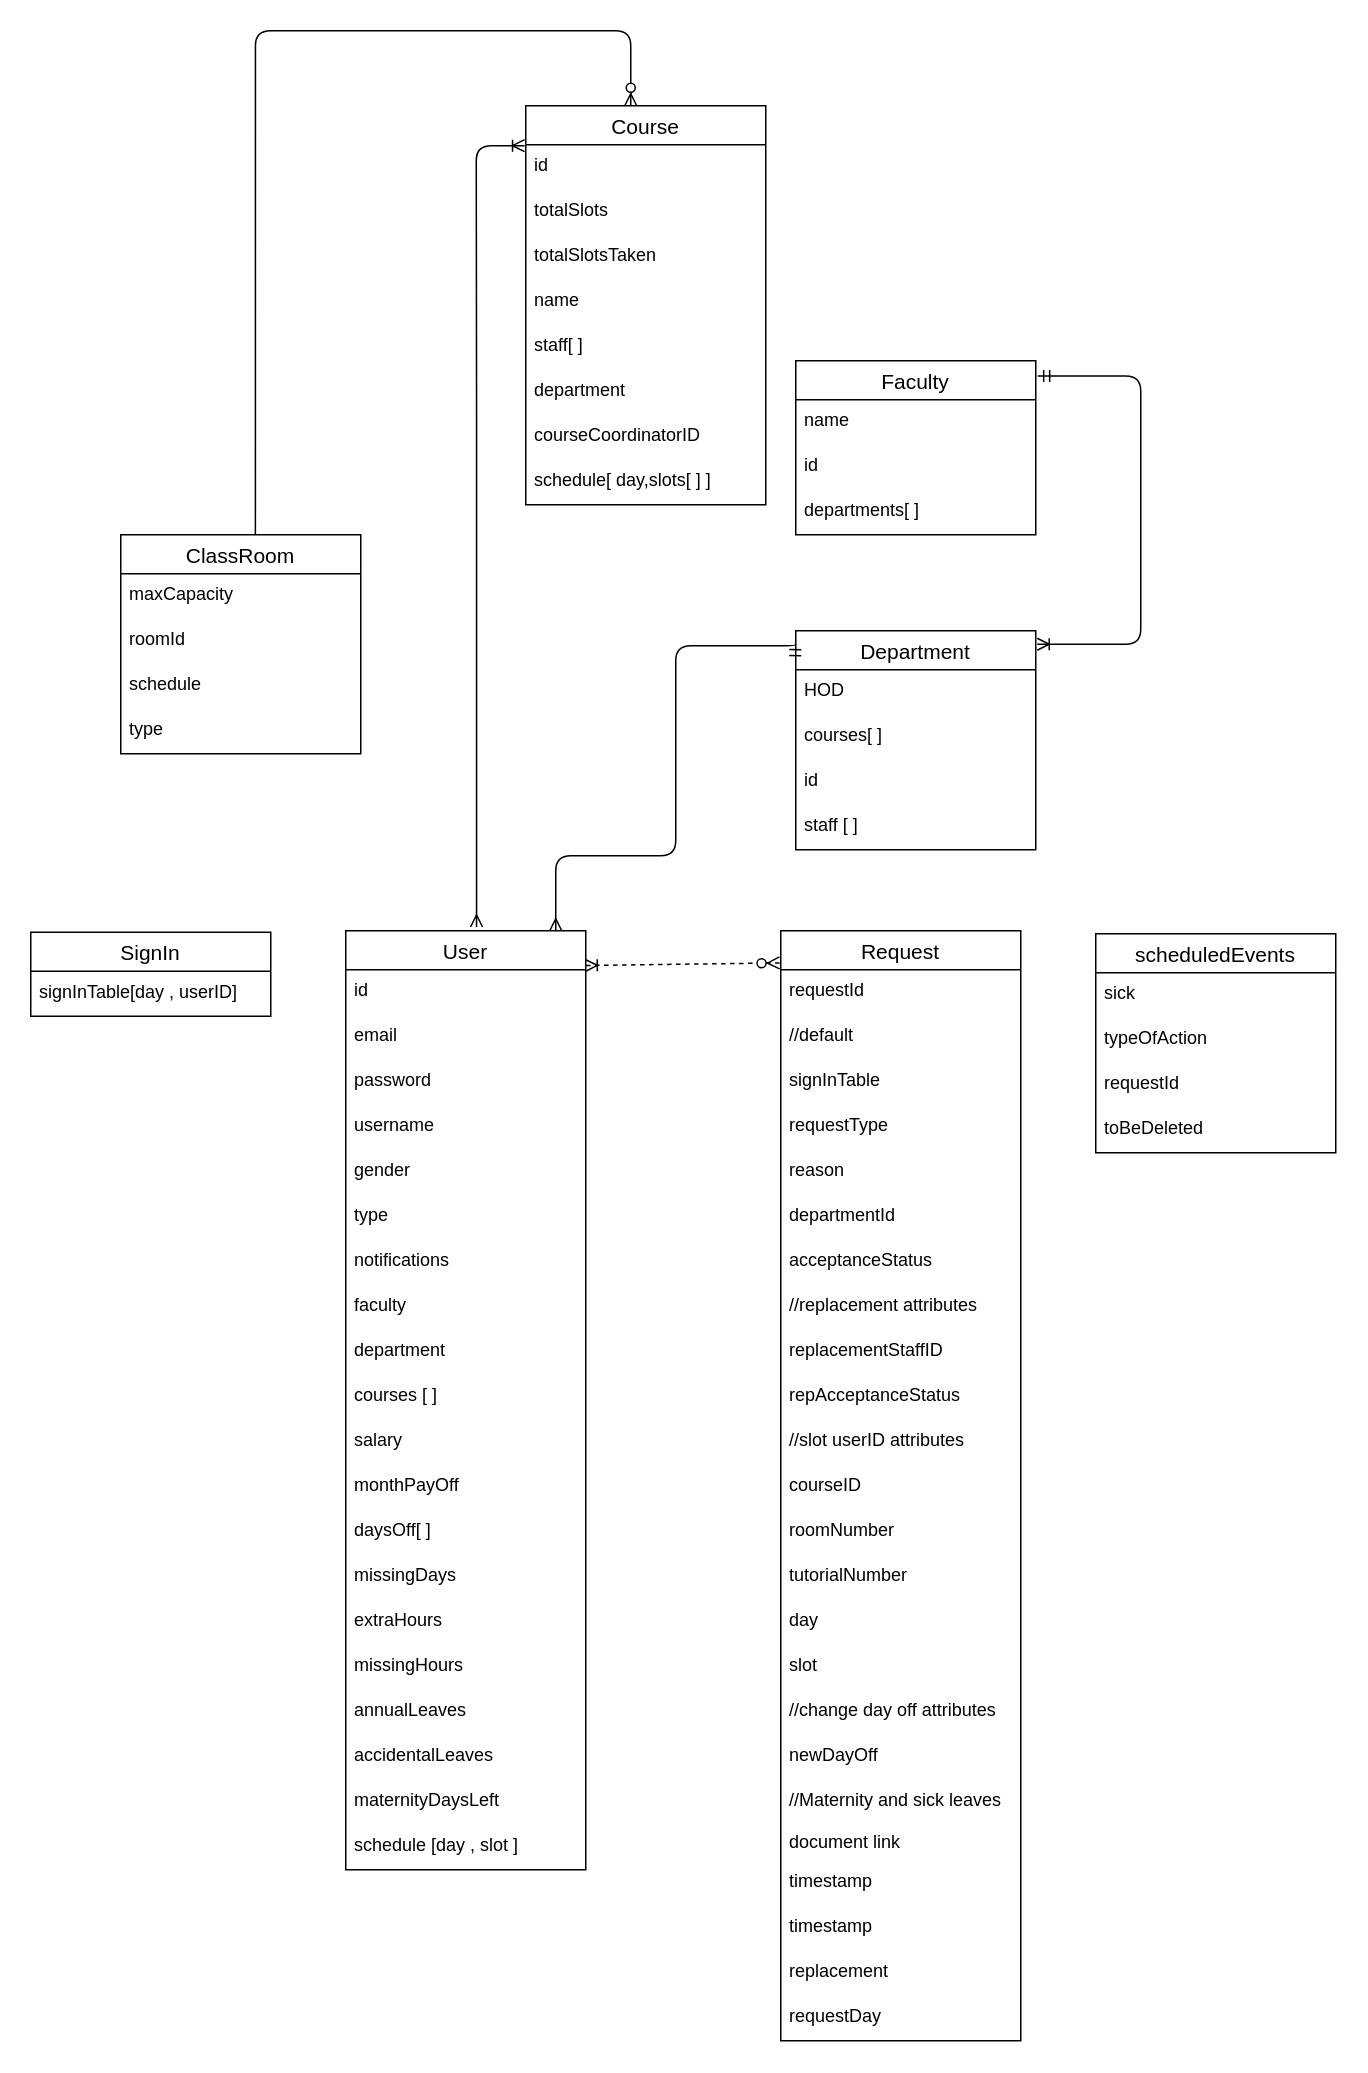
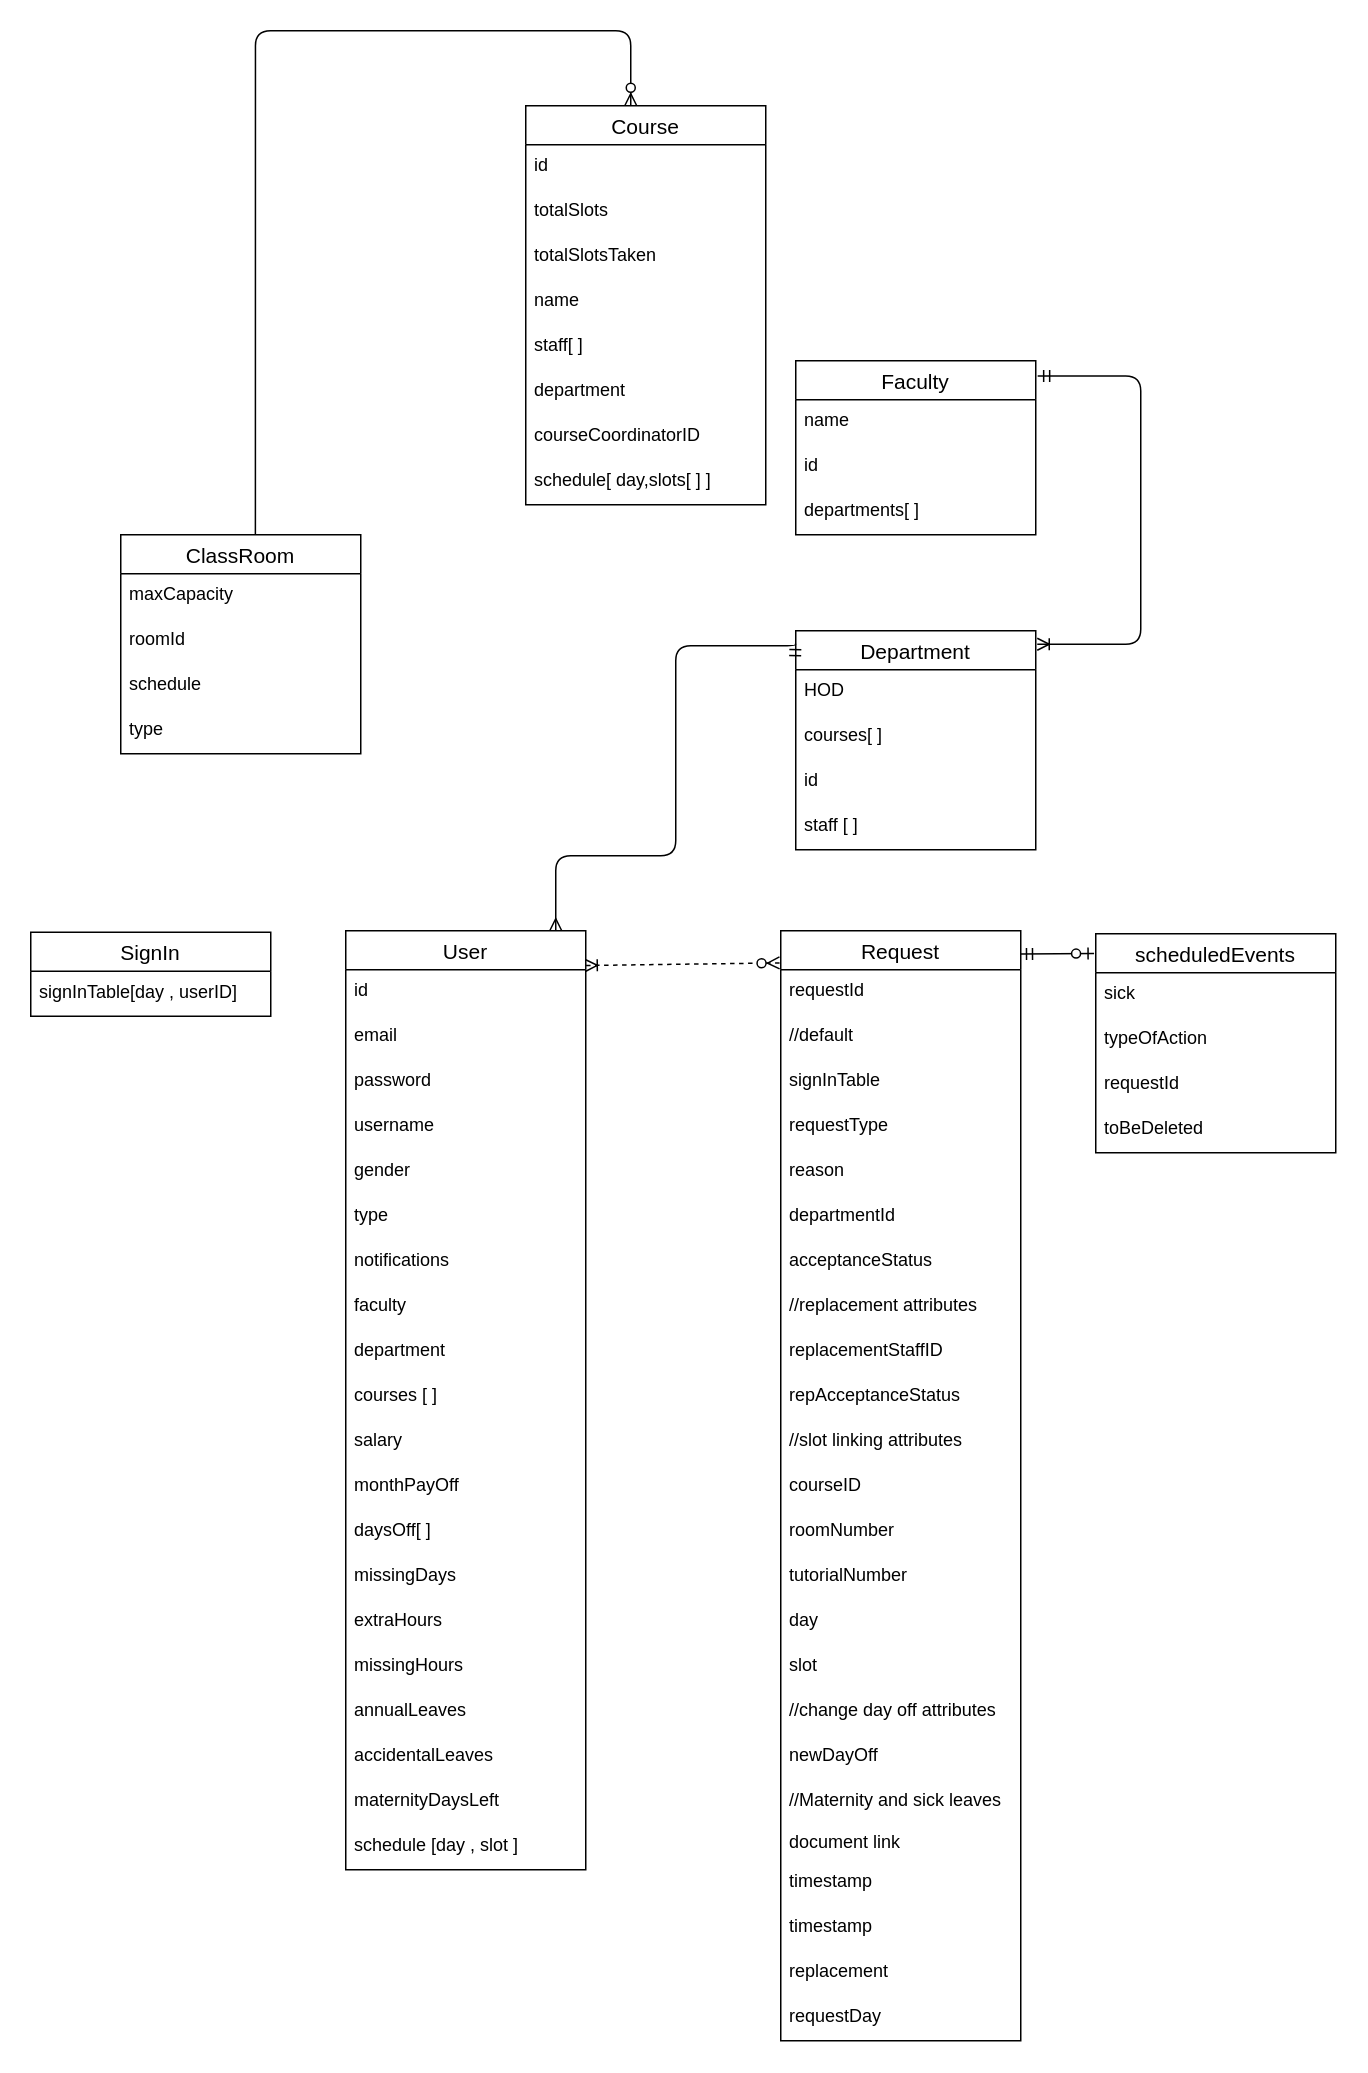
edge "Course" -- "User": removed
edge "scheduledEvents" -- "Request": added
node "//slot userID attributes": label "//slot userID attributes" -> "//slot linking attributes"
